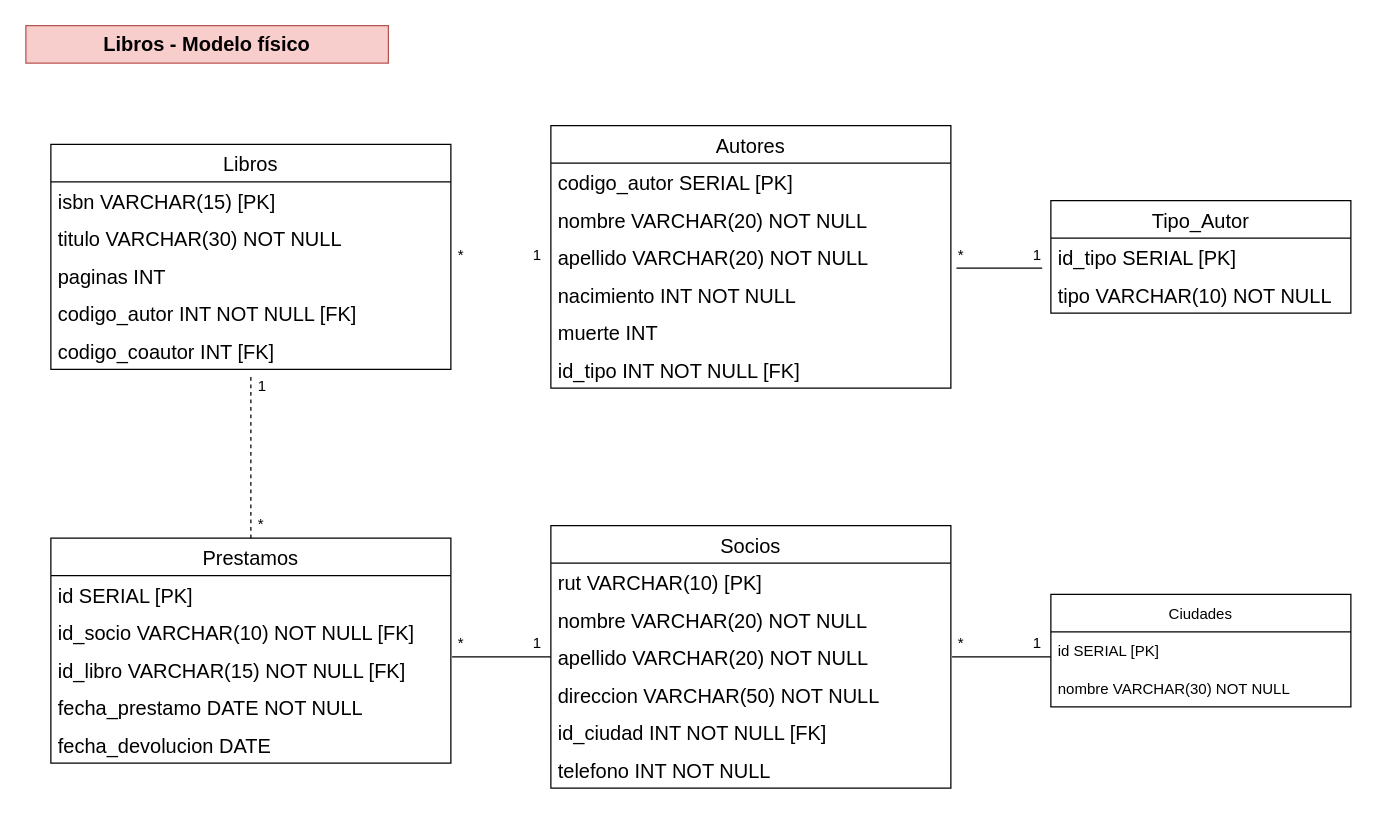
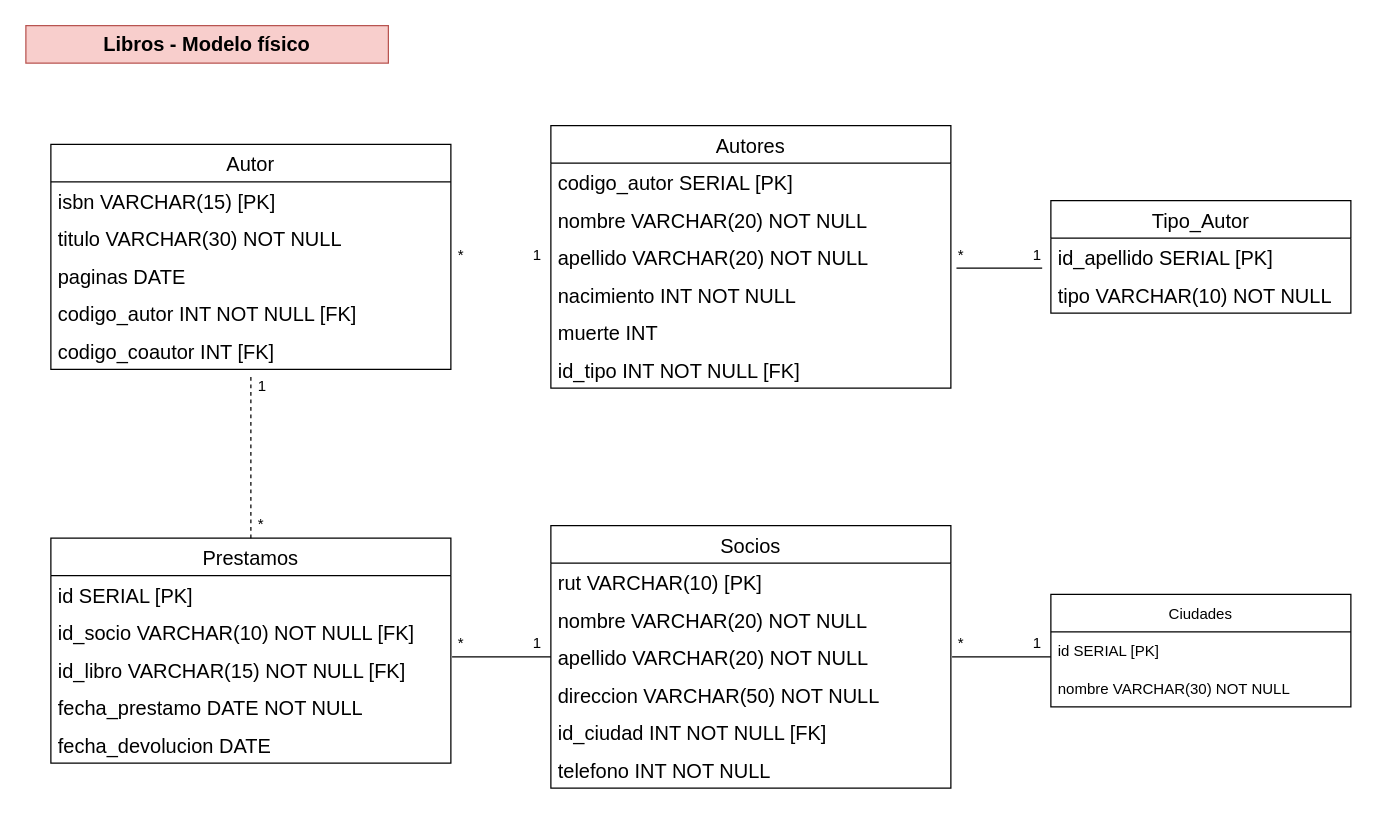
node "Libros": label "Libros" -> "Autor"
node "id_tipo SERIAL [PK]": label "id_tipo SERIAL [PK]" -> "id_apellido SERIAL [PK]"
node "paginas INT": label "paginas INT" -> "paginas DATE"
